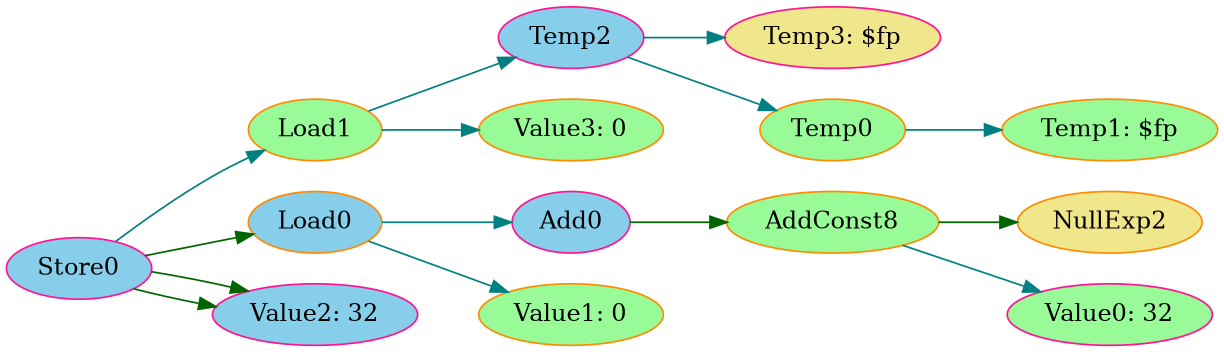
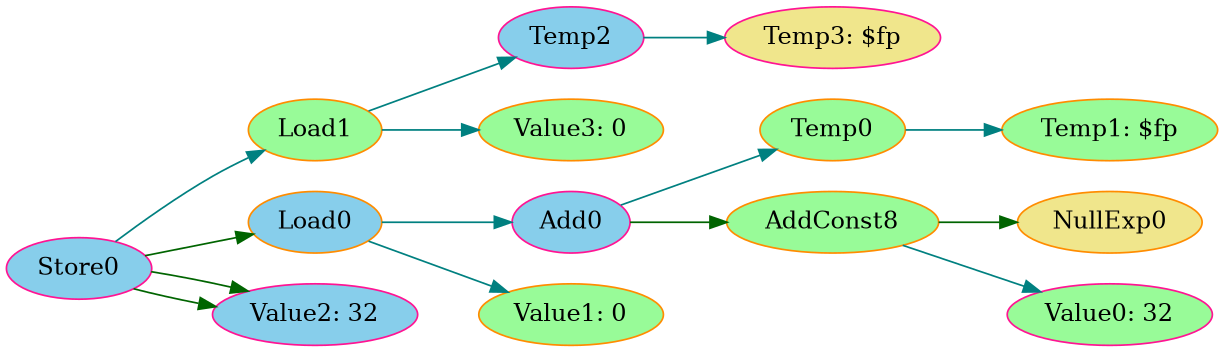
edge "Temp2" -> "Temp0": now "Add0" -> "Temp0"
node "NullExp2": label "NullExp2" -> "NullExp0"
